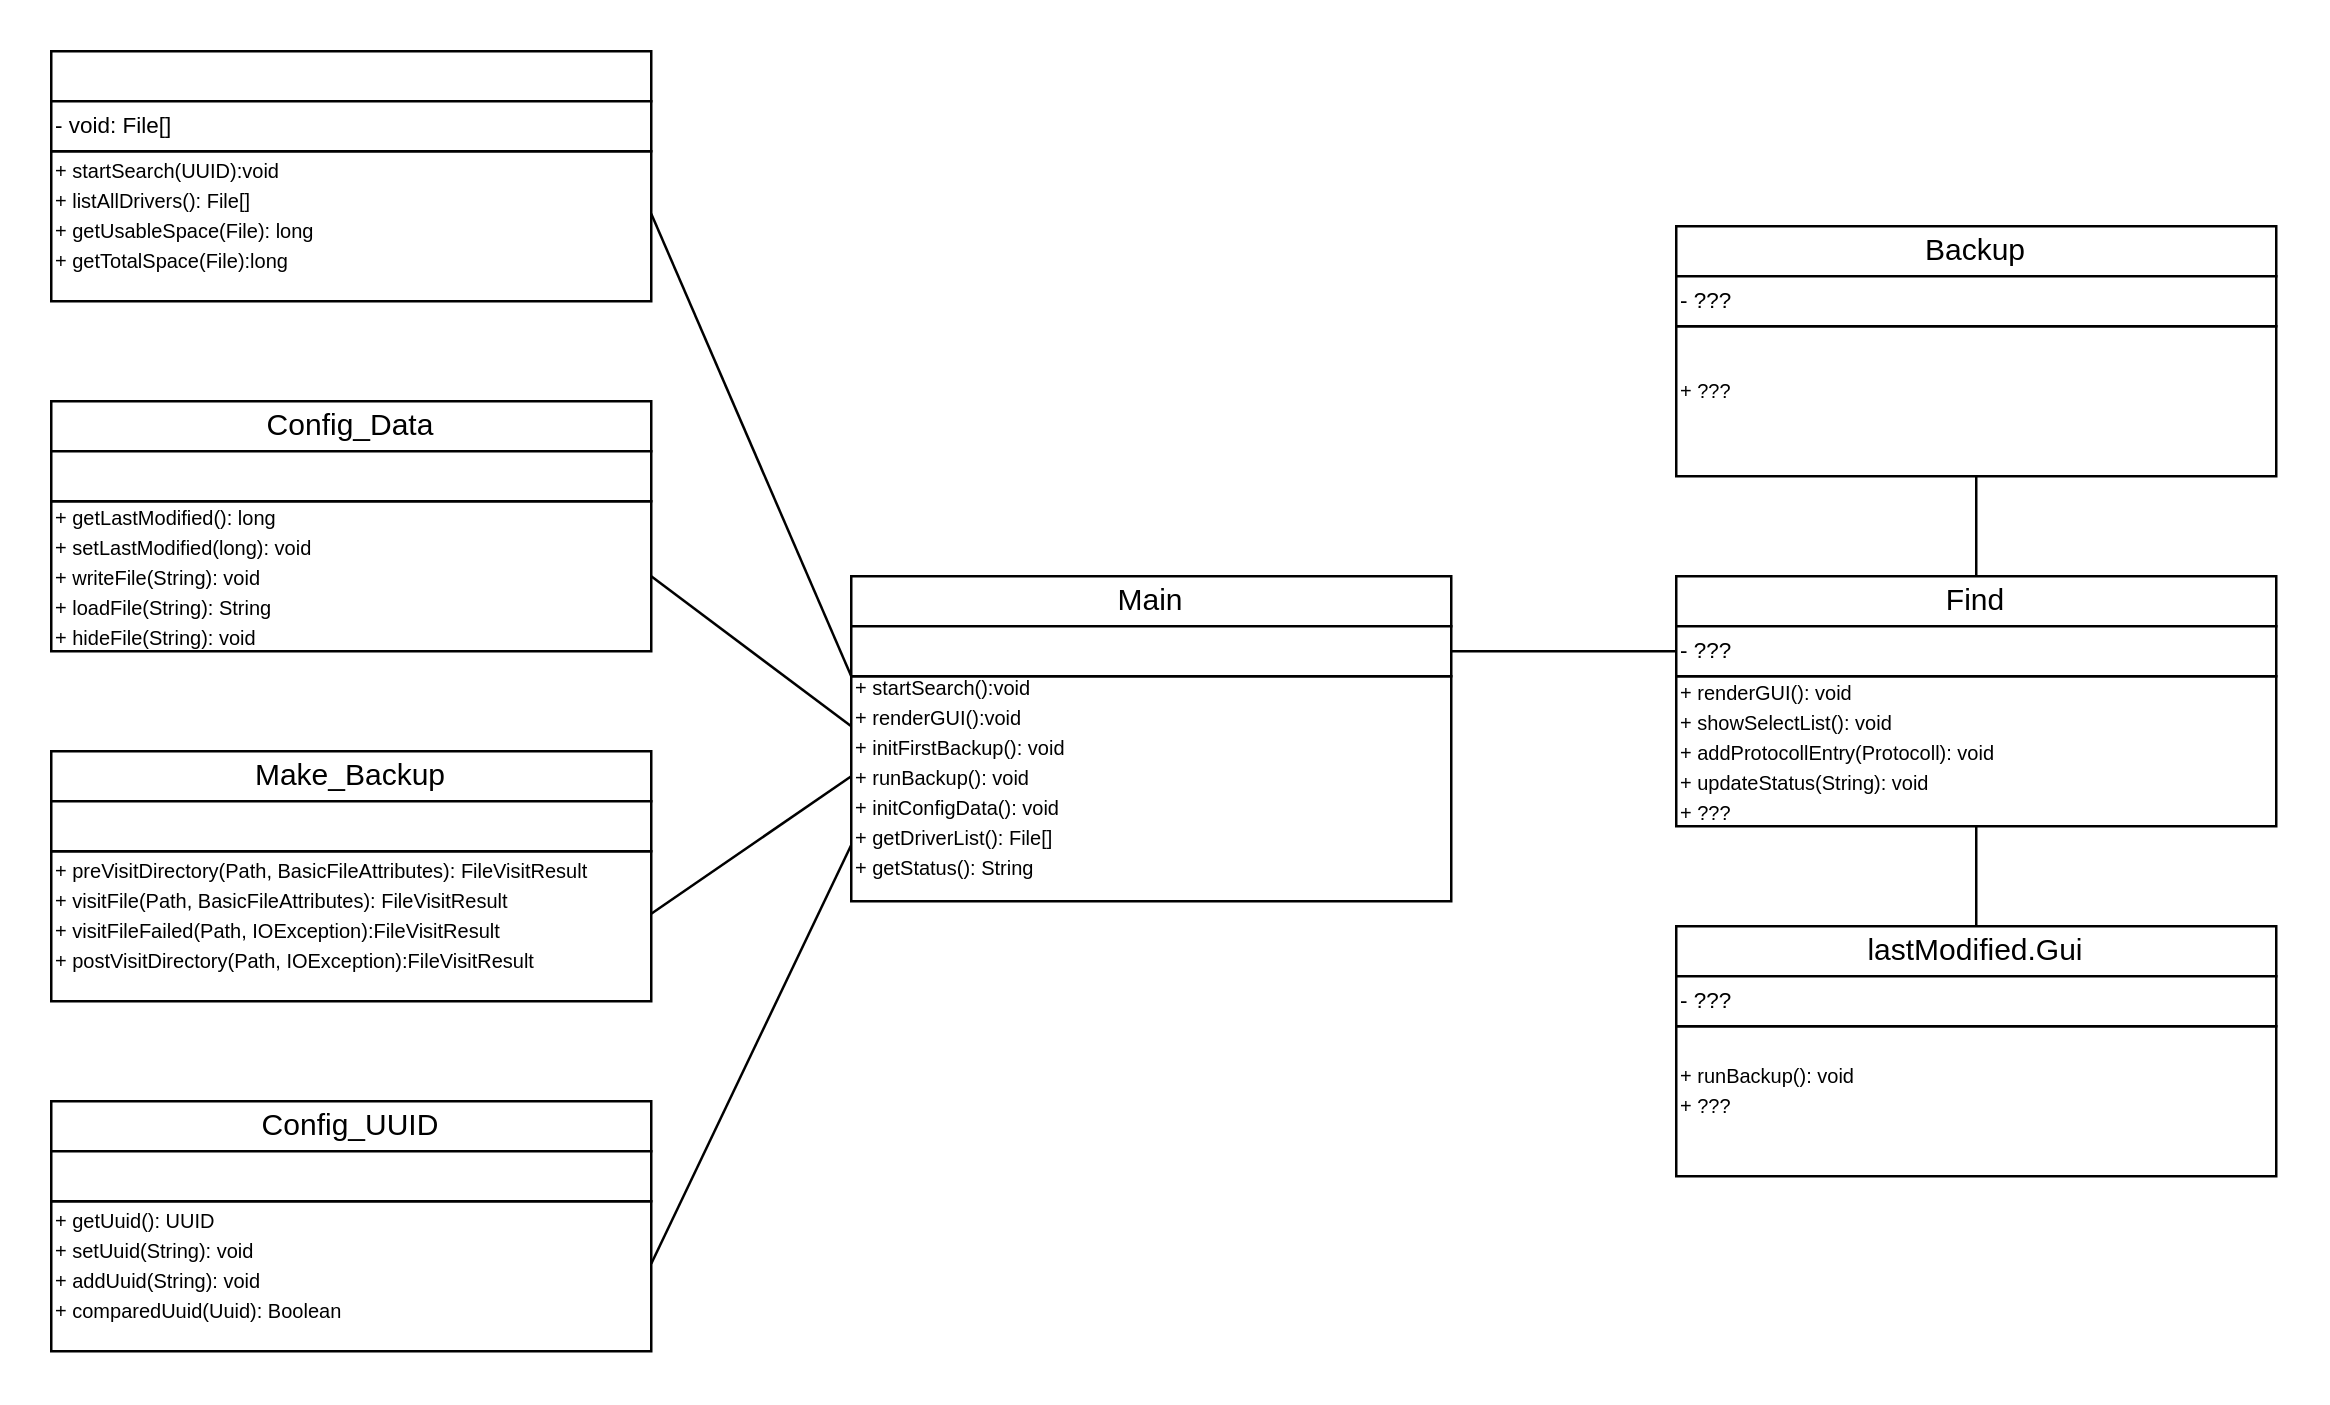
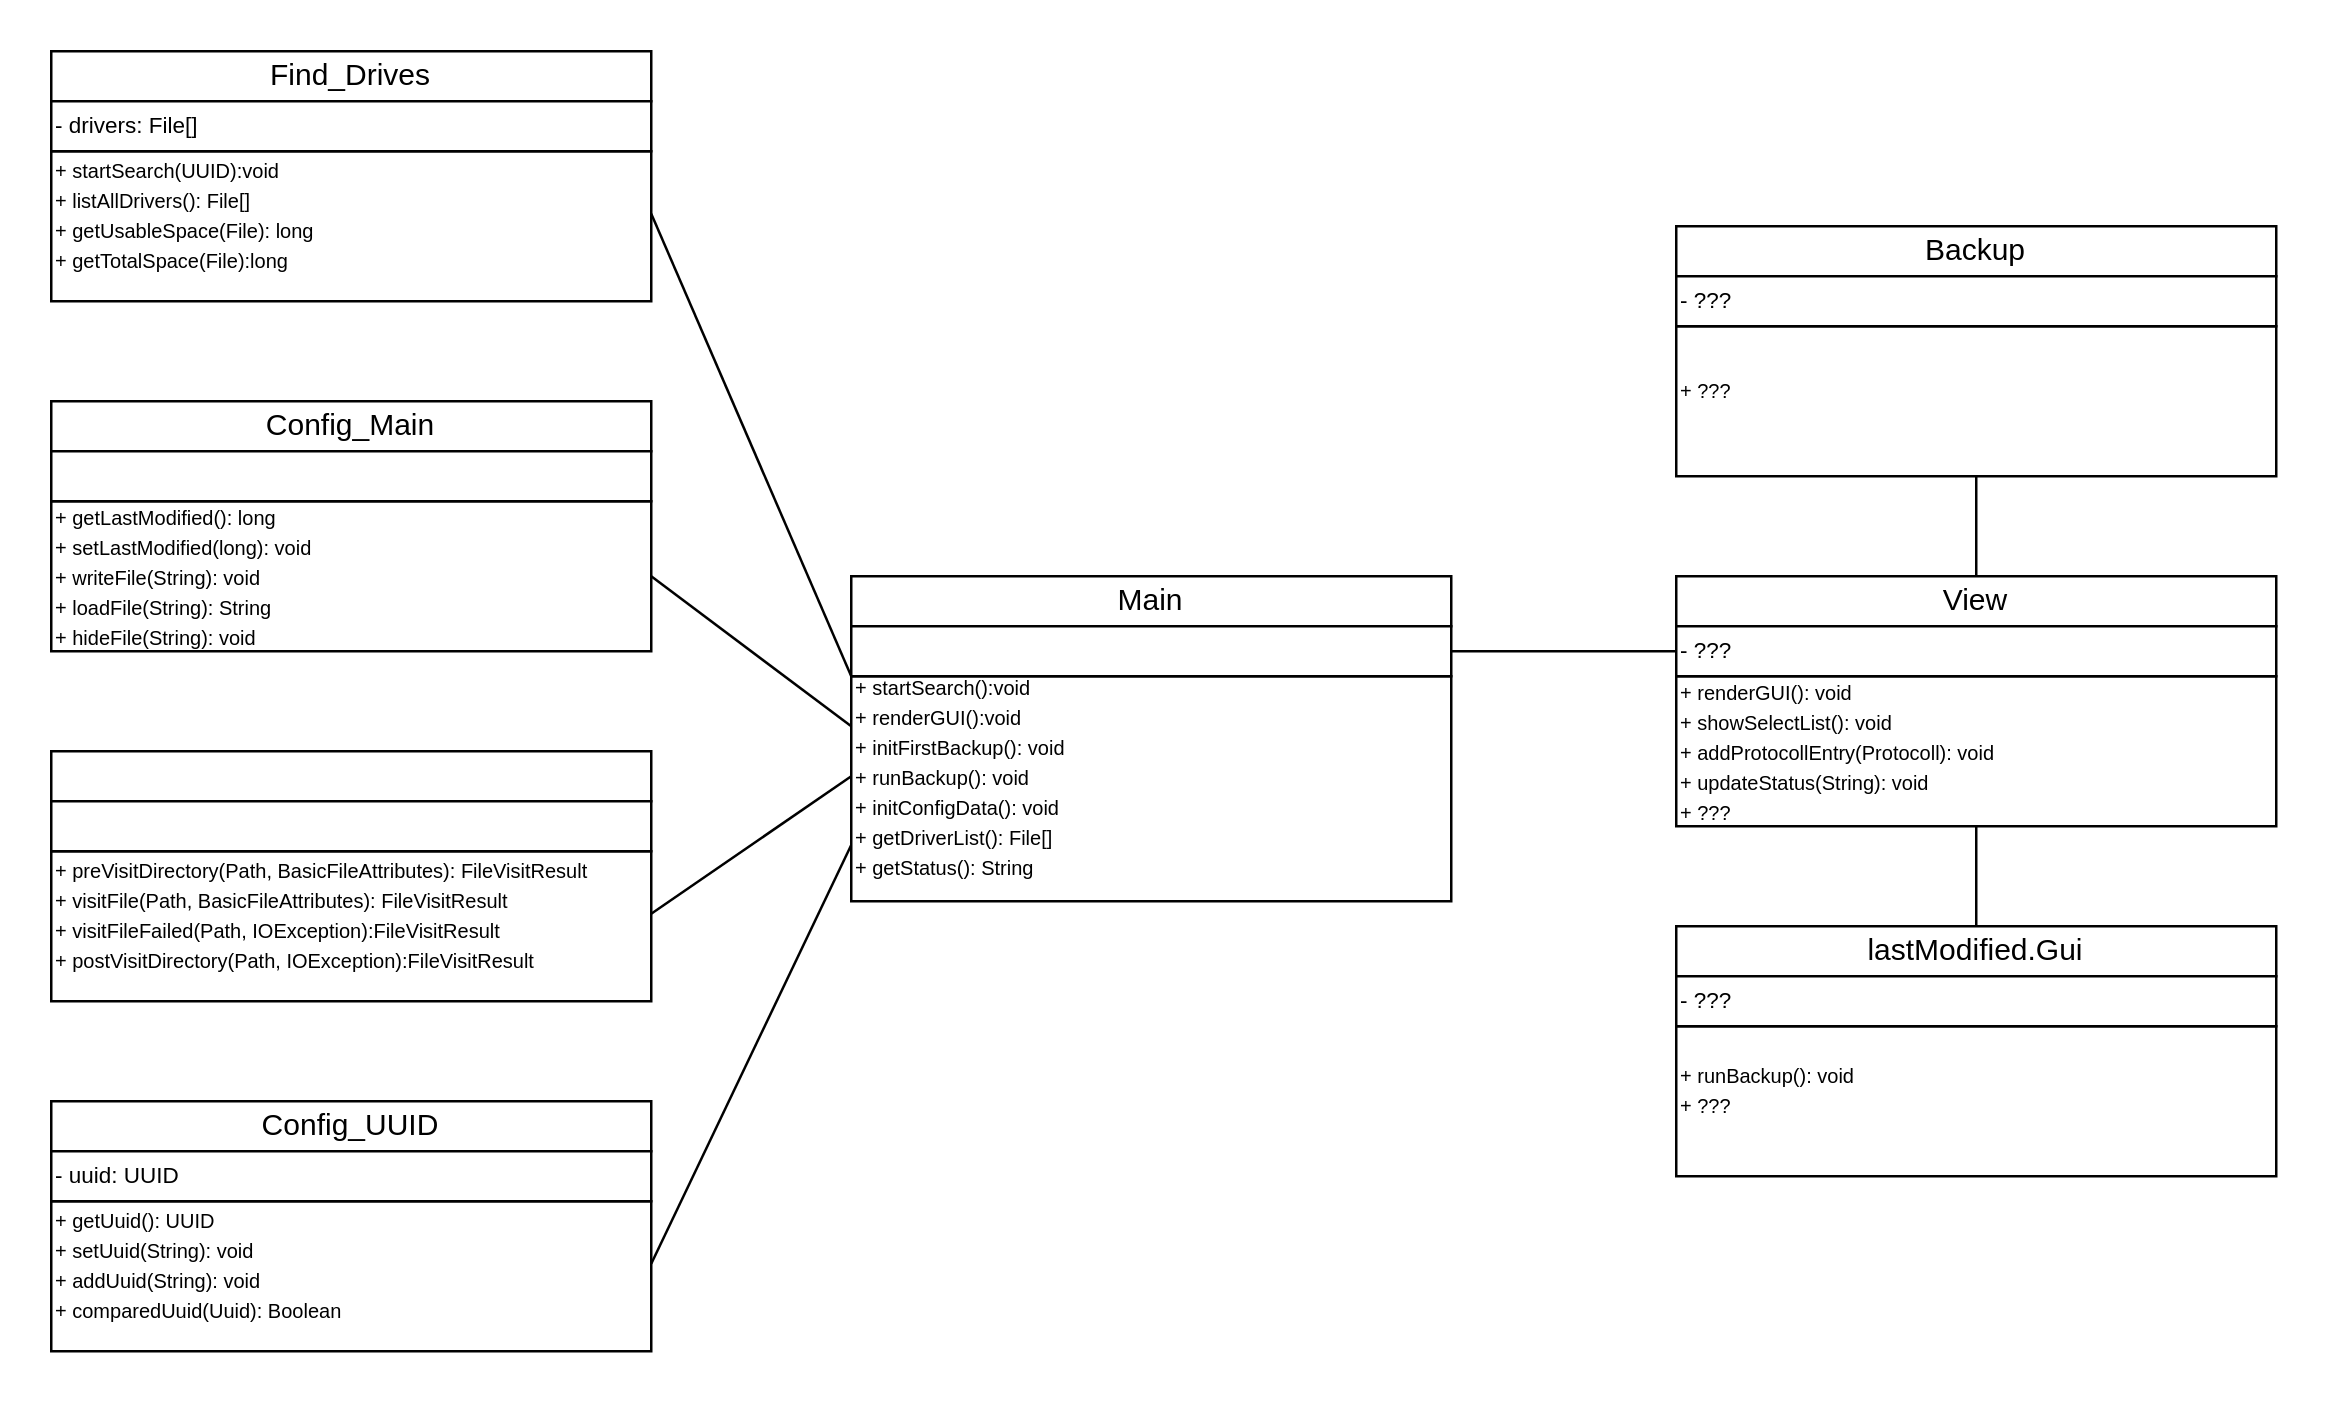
node "Find_Drives": added
node "- void: File[]": label "- void: File[]" -> "- drivers: File[]"
node "Config_Data": label "Config_Data" -> "Config_Main"
node "Find": label "Find" -> "View"
node "Make_Backup": removed
node "- uuid: UUID": added
